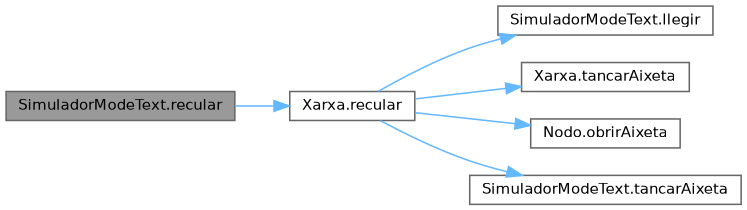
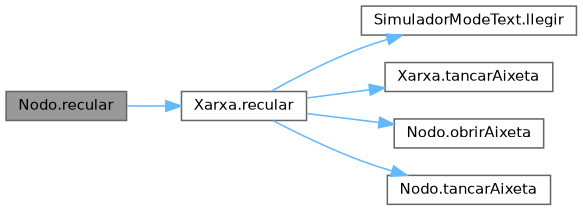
node "SimuladorModeText.recular": label "SimuladorModeText.recular" -> "Nodo.recular"
node "SimuladorModeText.tancarAixeta": label "SimuladorModeText.tancarAixeta" -> "Nodo.tancarAixeta"
